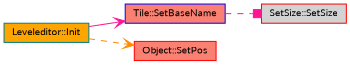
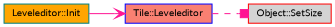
node "Tile::SetBaseName": label "Tile::SetBaseName" -> "Tile::Leveleditor"
node "SetSize::SetSize": label "SetSize::SetSize" -> "Object::SetSize"
node "Object::SetPos": removed
